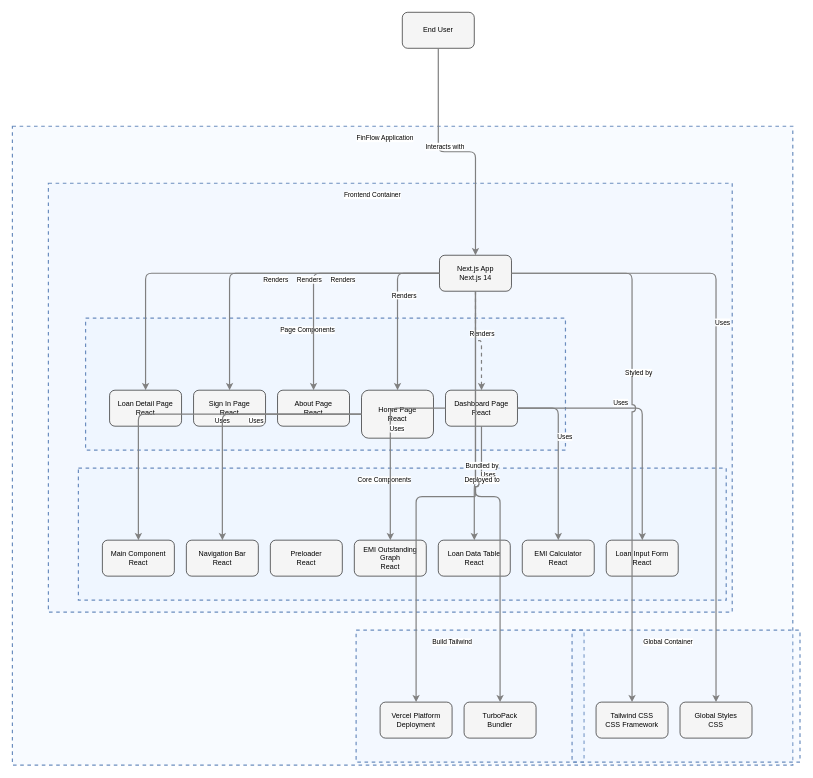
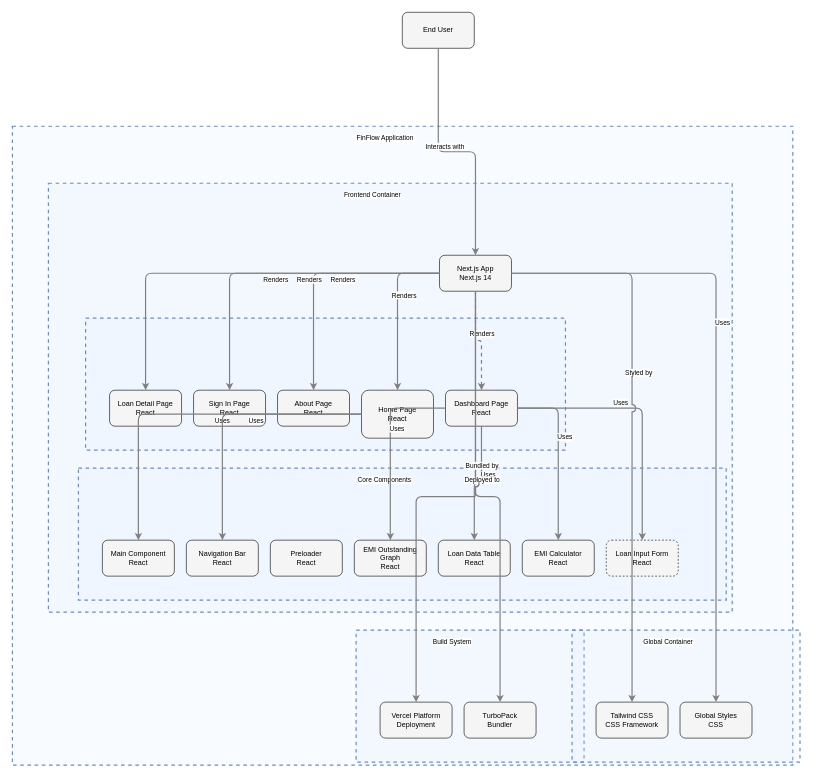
node "Page Components": removed
node "Loan Input Form React": style solid -> dashed
node "Build Tailwind": label "Build Tailwind" -> "Build System"
